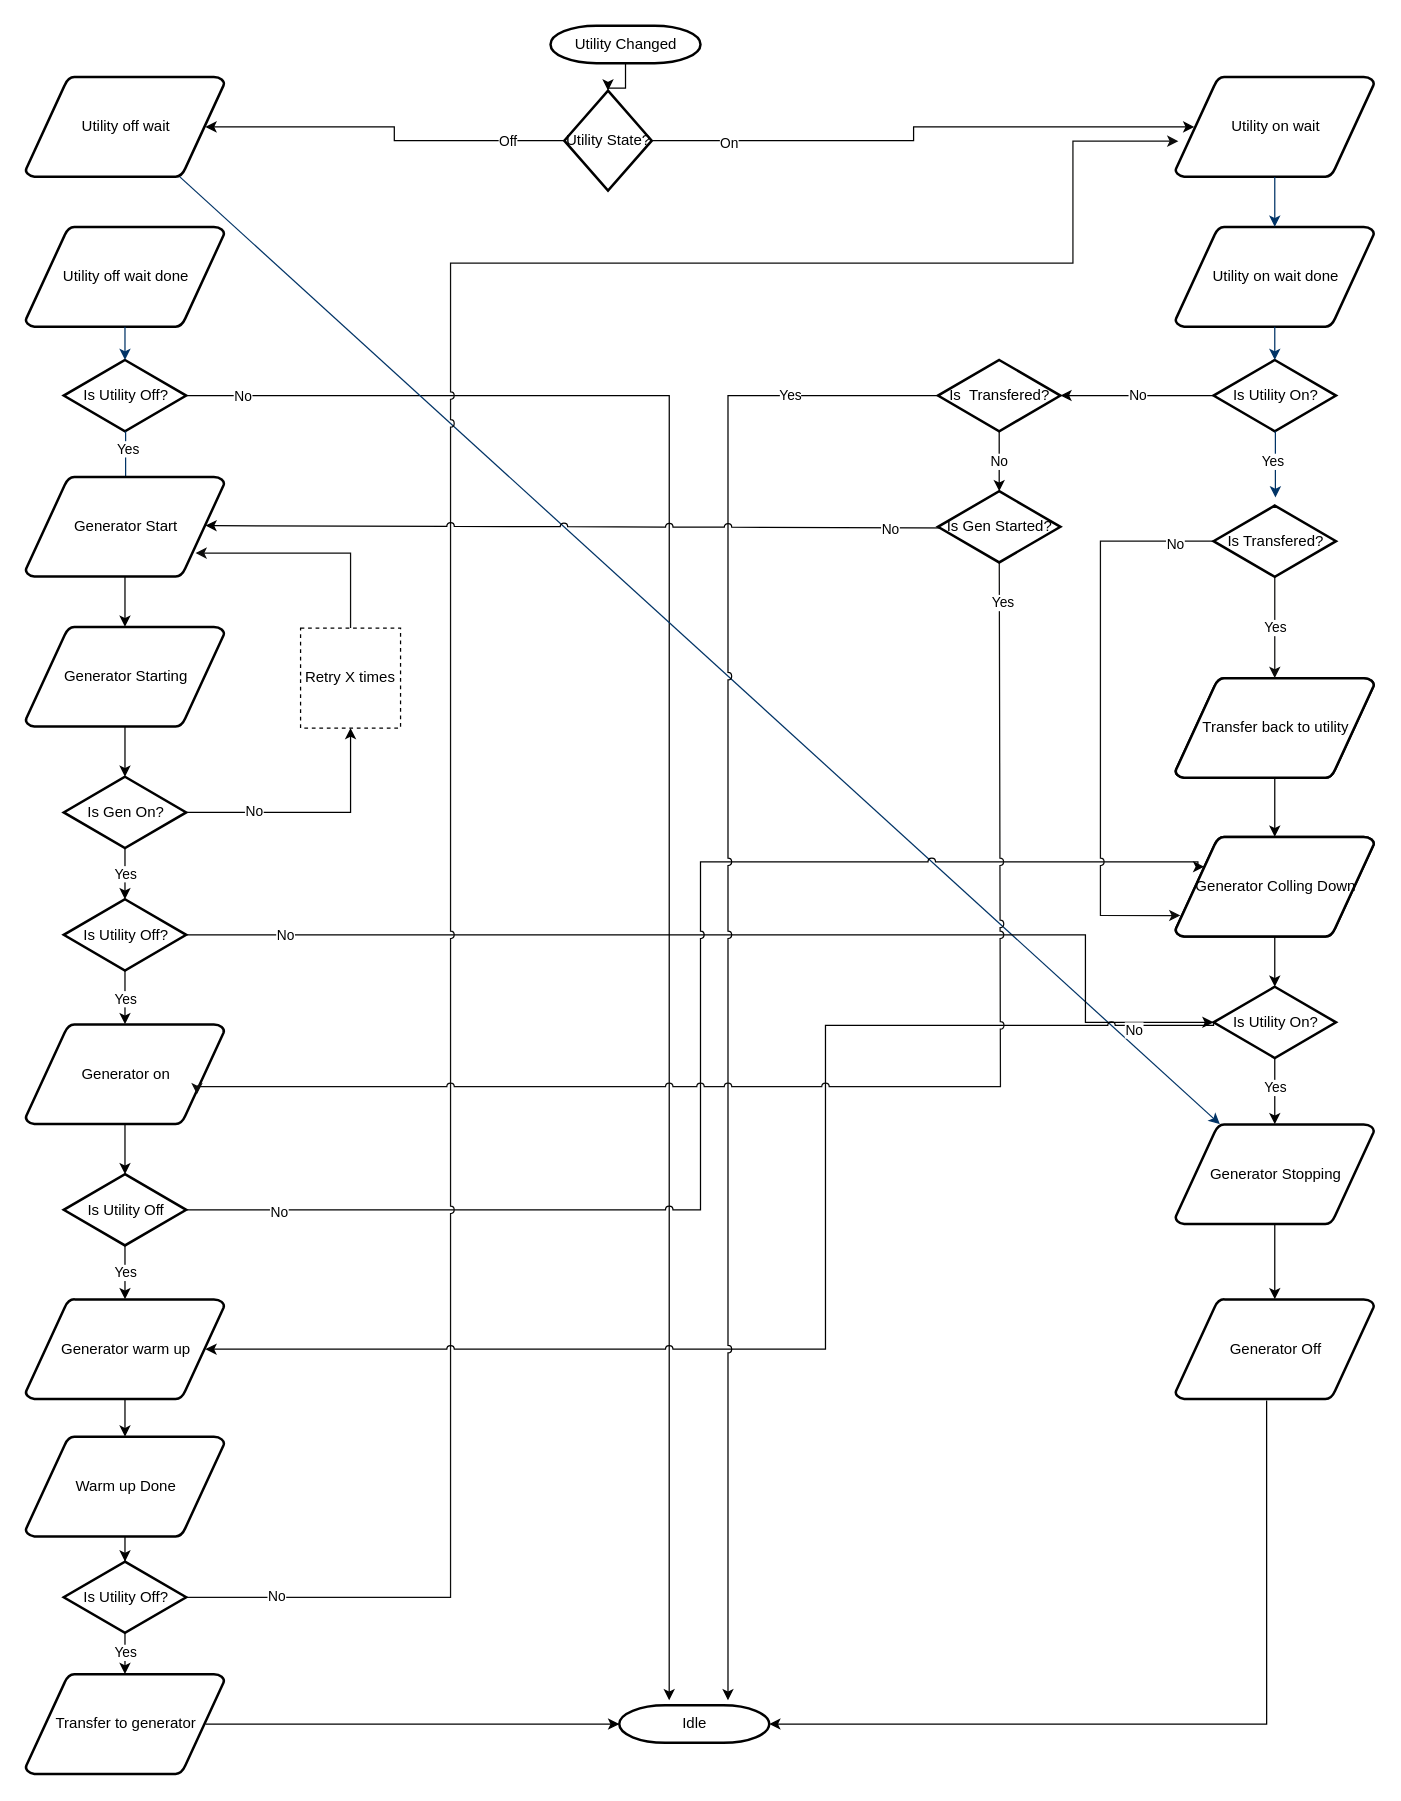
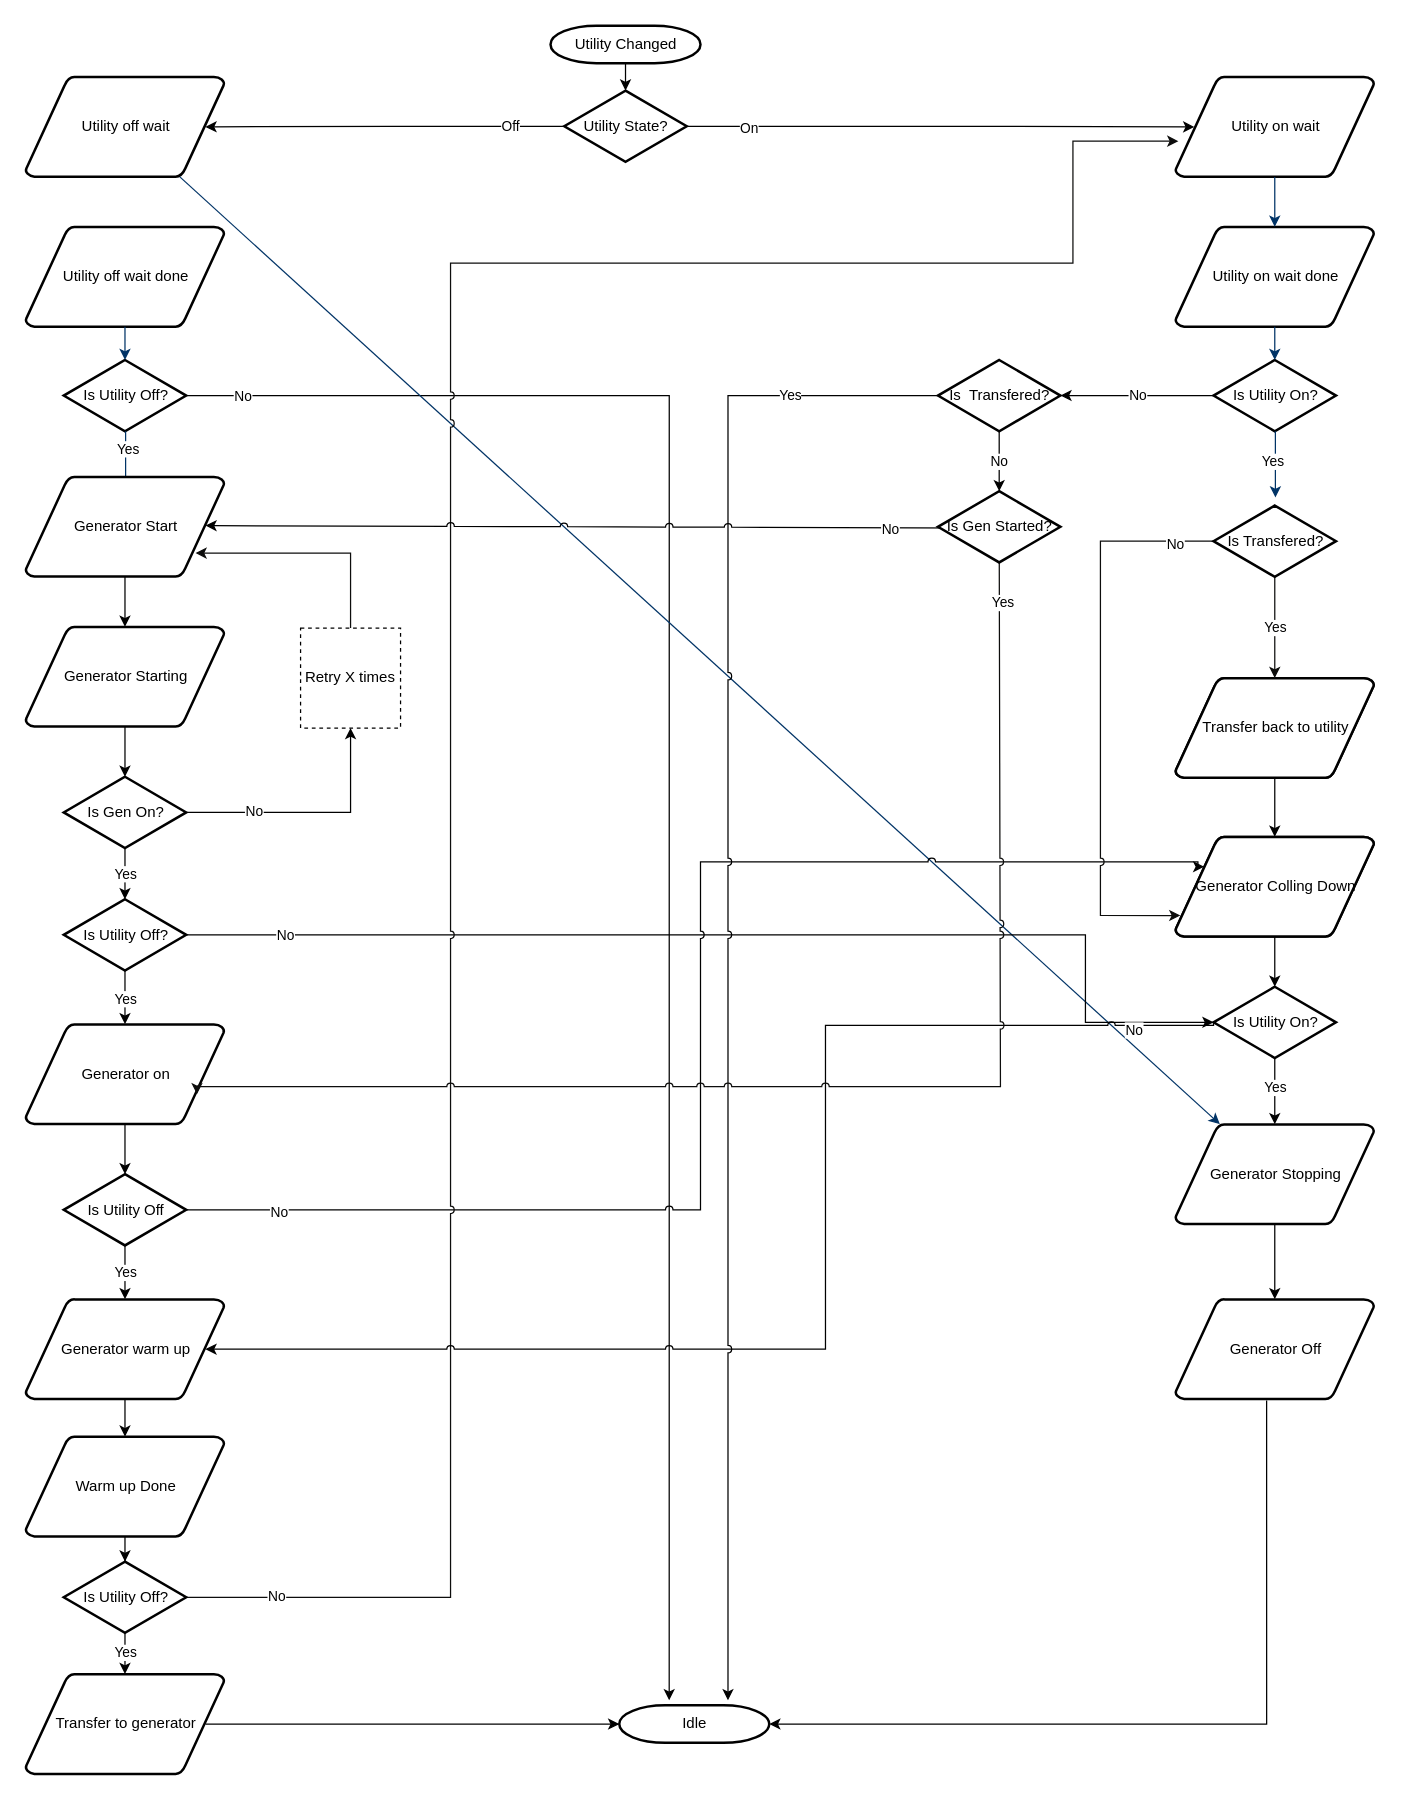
node "Utility State?": size 88x100 -> 123x71
